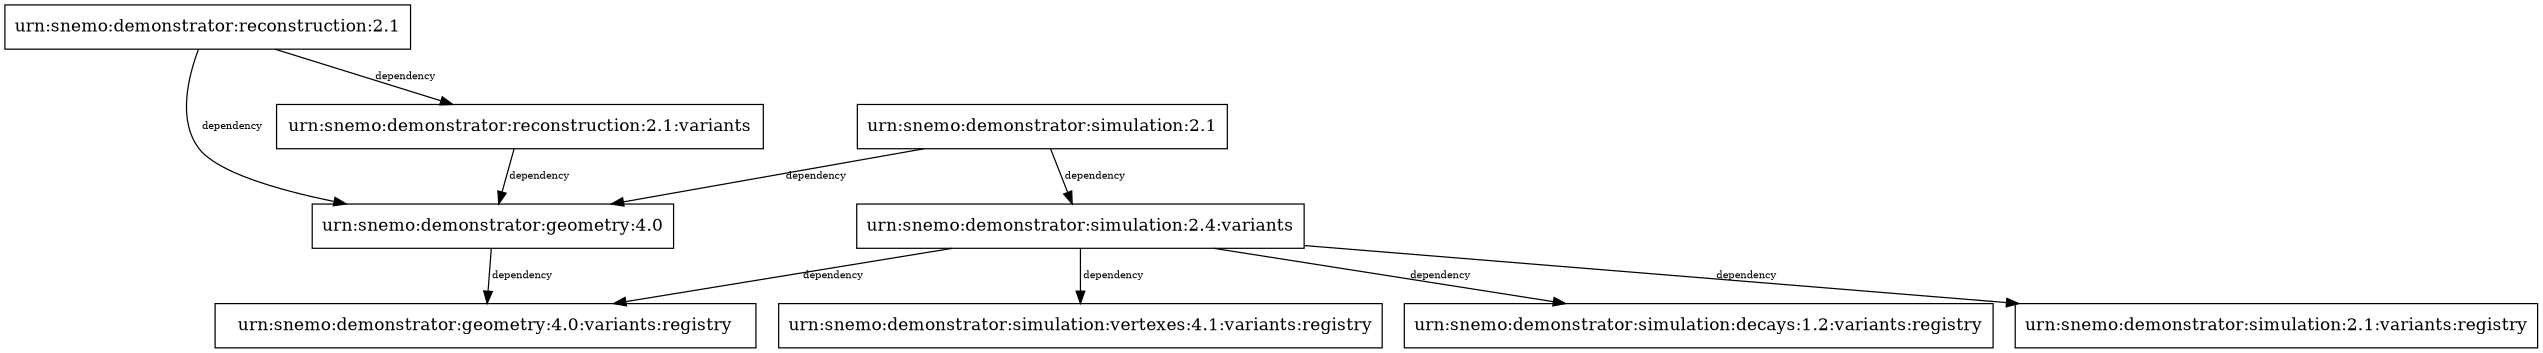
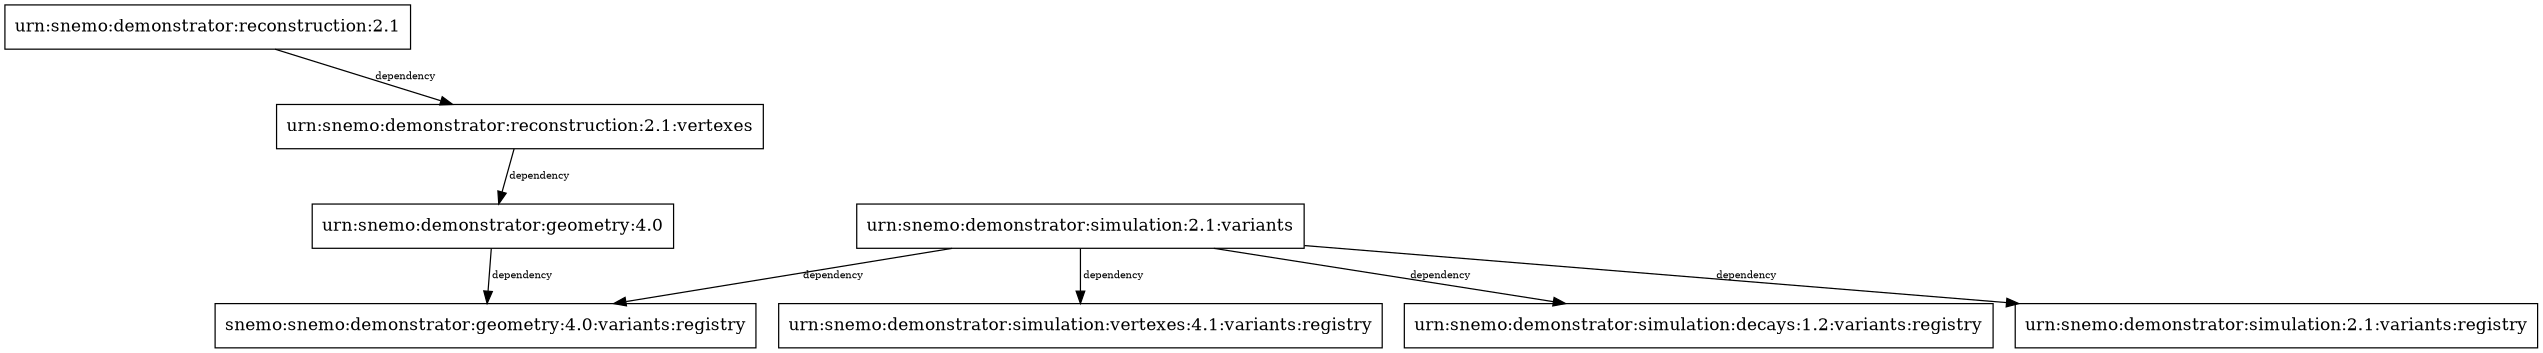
node "urn:snemo:demonstrator:reconstruction:2.1:variants": label "urn:snemo:demonstrator:reconstruction:2.1:variants" -> "urn:snemo:demonstrator:reconstruction:2.1:vertexes"
node "urn:snemo:demonstrator:simulation:2.1": removed
edge "urn:snemo:demonstrator:reconstruction:2.1" -> "urn:snemo:demonstrator:geometry:4.0": removed, label "dependency"
node "urn:snemo:demonstrator:simulation:2.4:variants": label "urn:snemo:demonstrator:simulation:2.4:variants" -> "urn:snemo:demonstrator:simulation:2.1:variants"
node "urn:snemo:demonstrator:geometry:4.0:variants:registry": label "urn:snemo:demonstrator:geometry:4.0:variants:registry" -> "snemo:snemo:demonstrator:geometry:4.0:variants:registry"
